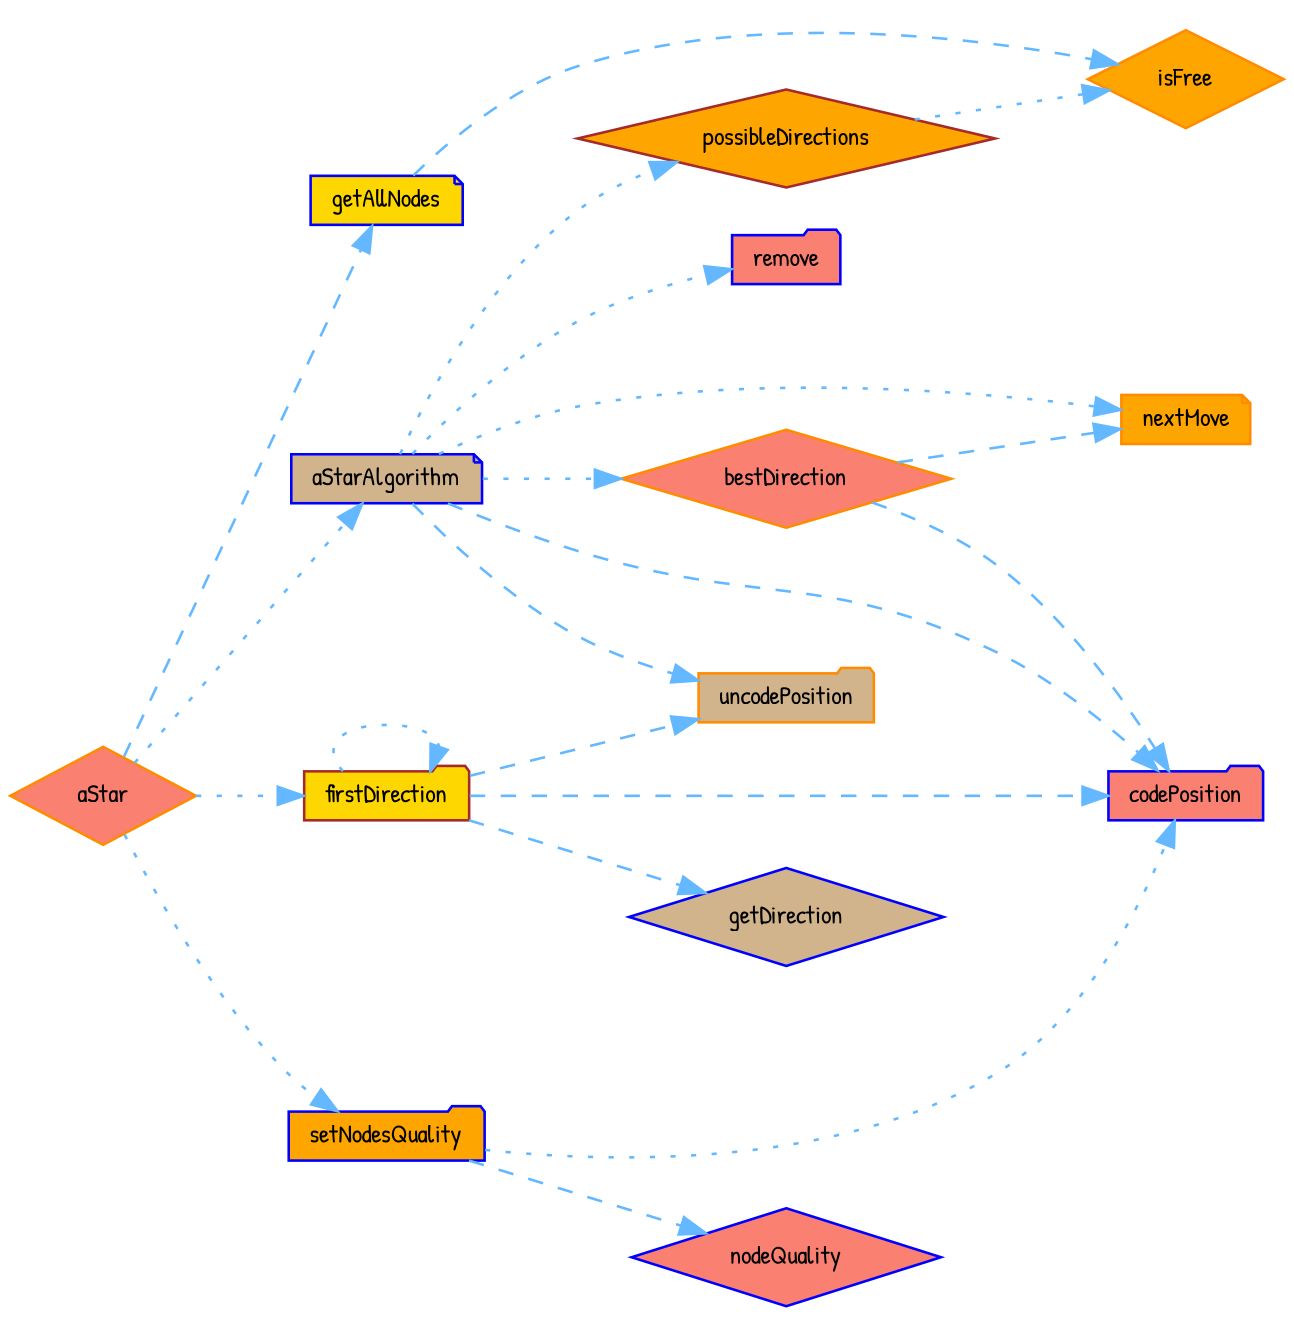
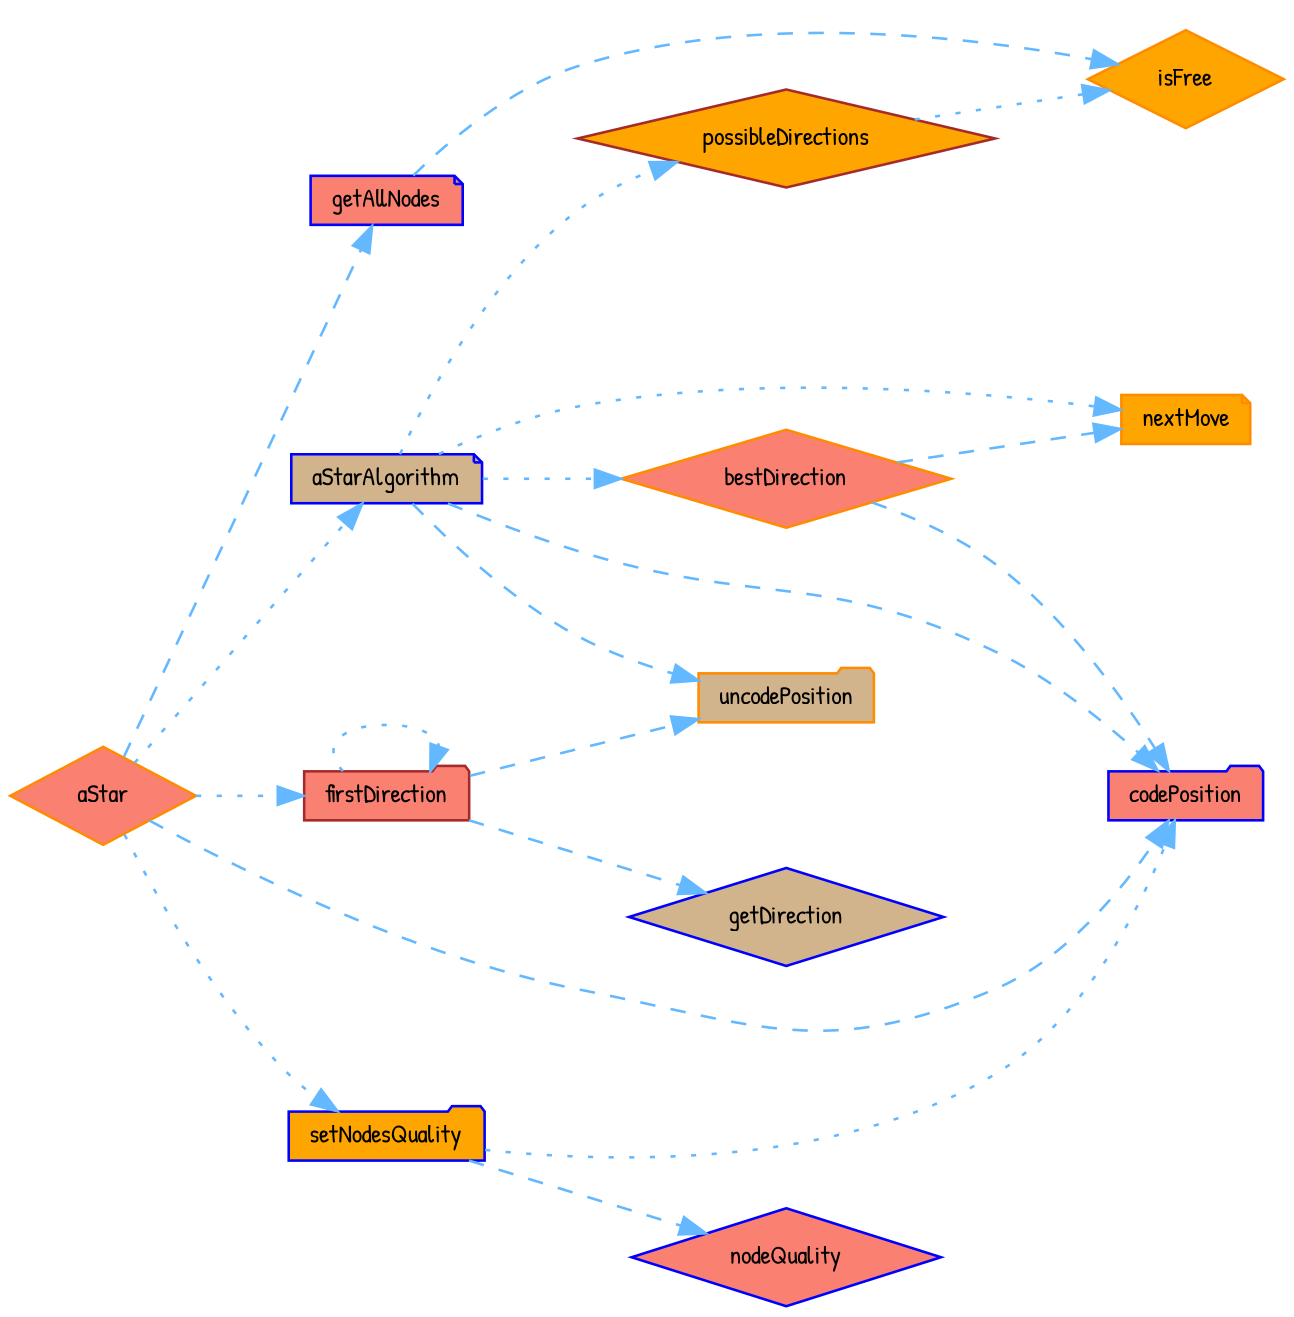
node "getAllNodes": fillcolor gold -> salmon
node "remove": removed
node "firstDirection": fillcolor gold -> salmon
edge "firstDirection" -> "codePosition": now "aStar" -> "codePosition"
